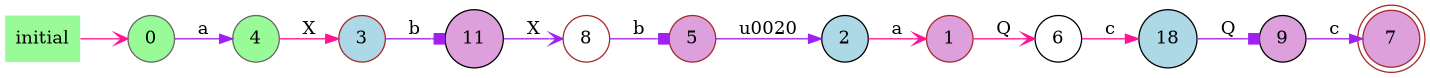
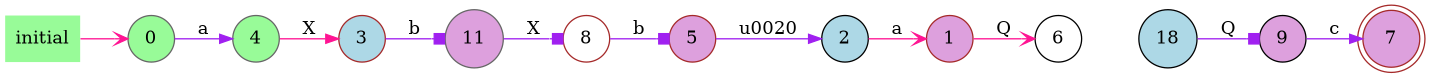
node "11": color black -> gray40
edge "11" -> "8": arrowhead vee -> box
edge "6" -> "18": removed, label "c"
